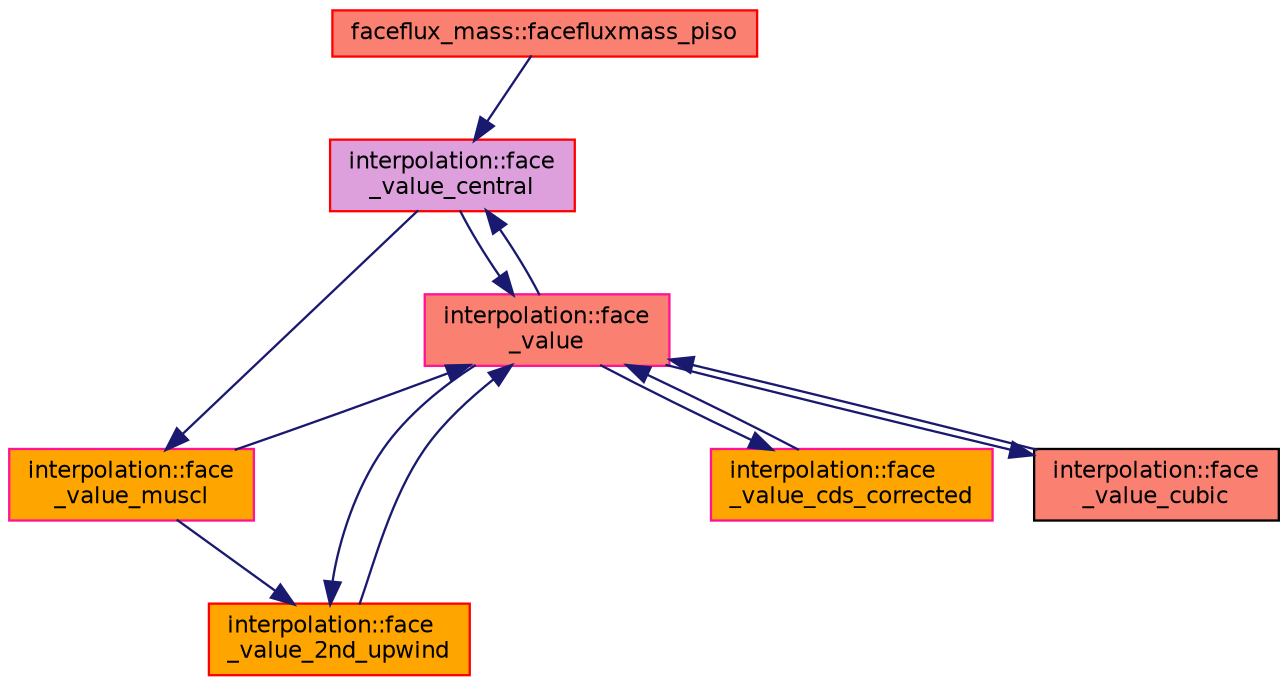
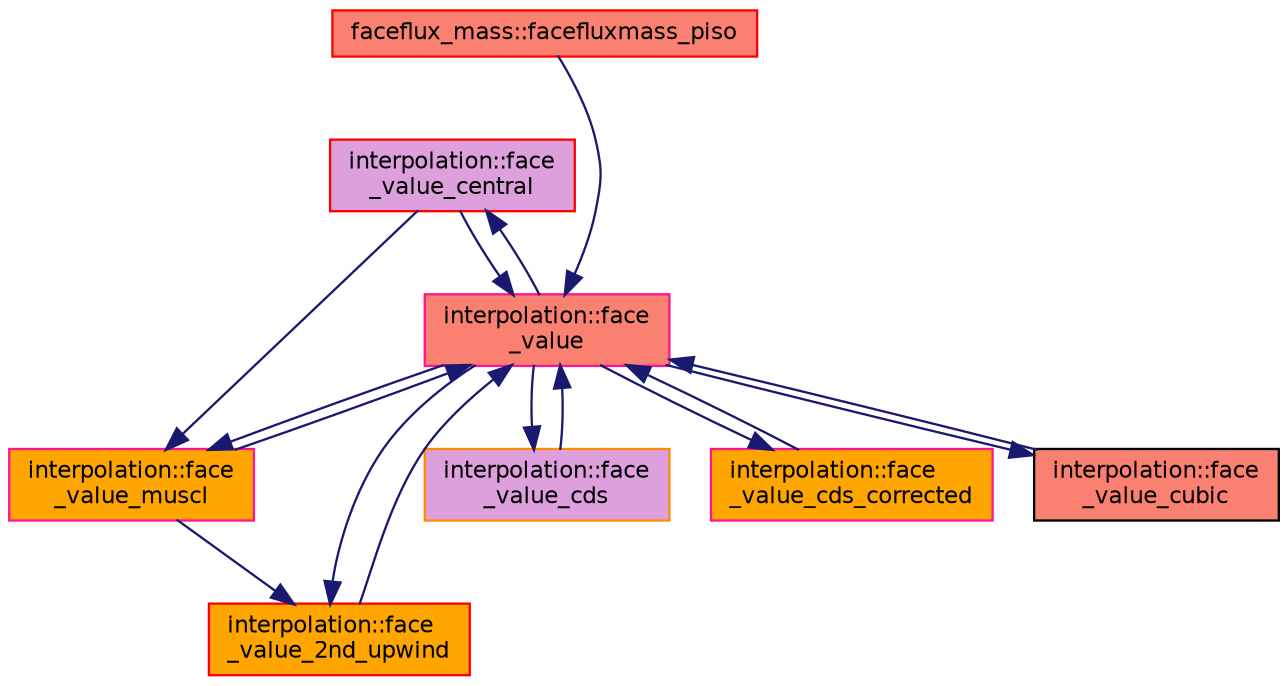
edge "faceflux_mass::facefluxmass_piso" -> "interpolation::face _value_central": now "faceflux_mass::facefluxmass_piso" -> "interpolation::face _value"
edge "interpolation::face _value" -> "interpolation::face _value_muscl": added
node "interpolation::face _value_cds": added
